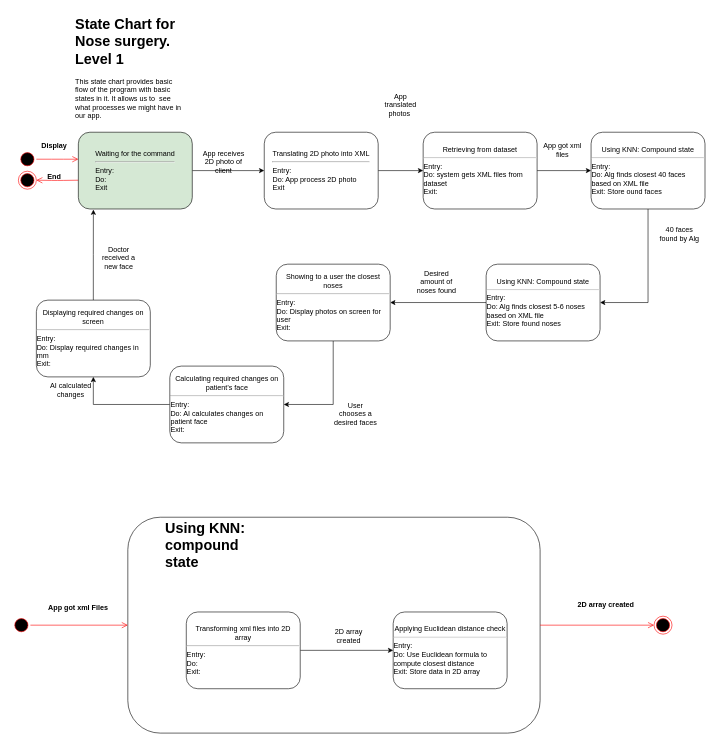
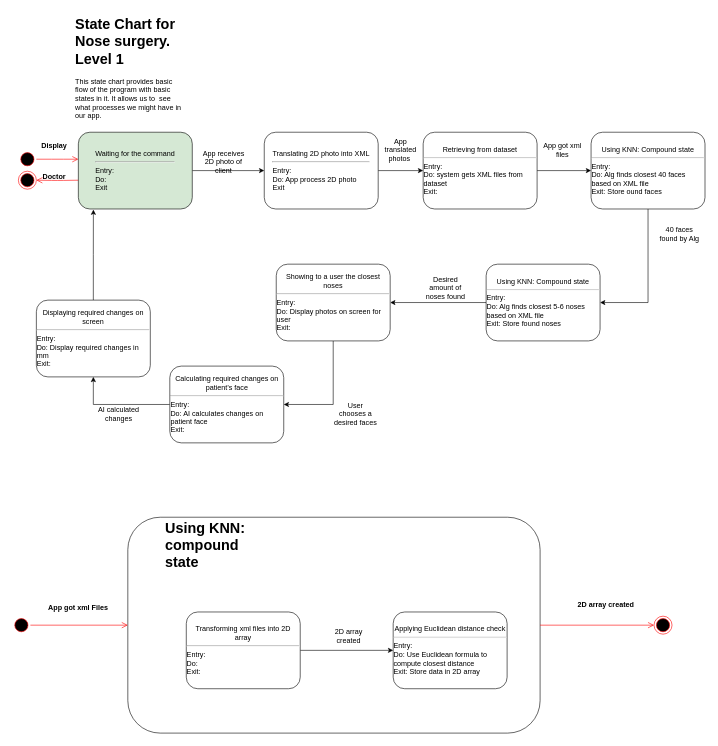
node "App translated photos": moved (401, 105) -> (401, 150)
node "End": label "End" -> "Doctor"
node "Doctor received a new face": removed
node "Desired amount of noses found": moved (437, 282) -> (446, 288)
node "AI calculated changes": moved (71, 390) -> (119, 414)
